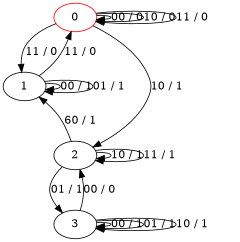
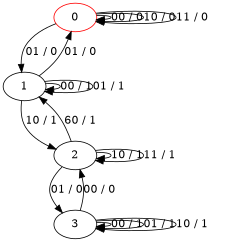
edge "0" -> "1": label "11 / 0" -> "01 / 0"
edge "1" -> "0": label "11 / 0" -> "01 / 0"
edge "0" -> "2": now "1" -> "2"
edge "2" -> "3": label "01 / 1" -> "01 / 0"
